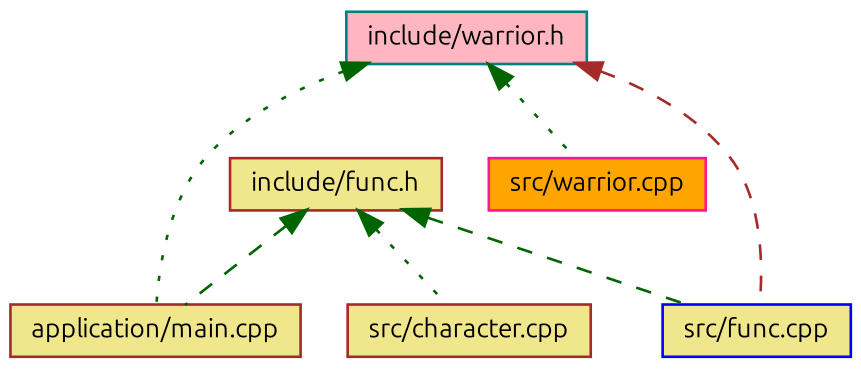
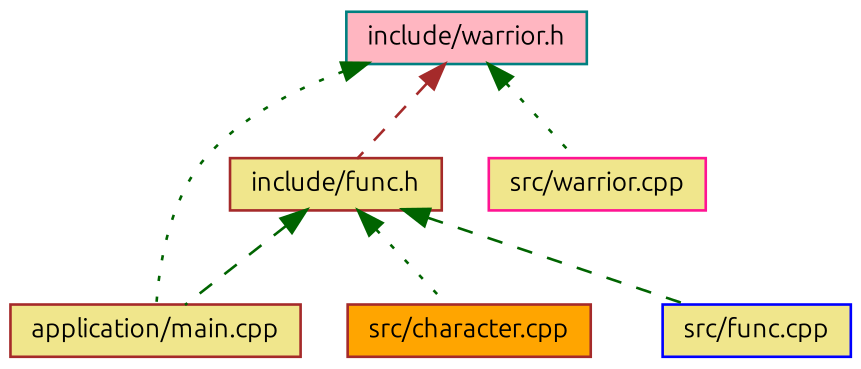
edge "src/func.cpp" -> "include/warrior.h": now "include/func.h" -> "include/warrior.h"
node "src/warrior.cpp": fillcolor orange -> khaki
node "src/character.cpp": fillcolor khaki -> orange
